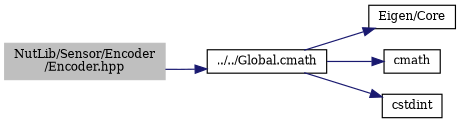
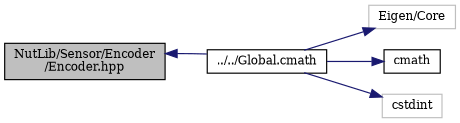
node "Eigen/Core": color black -> grey75
node "NutLib/Sensor/Encoder /Encoder.hpp": color grey75 -> black
edge "NutLib/Sensor/Encoder /Encoder.hpp" -> "../../Global.cmath": reversed
node "cstdint": color black -> grey75
